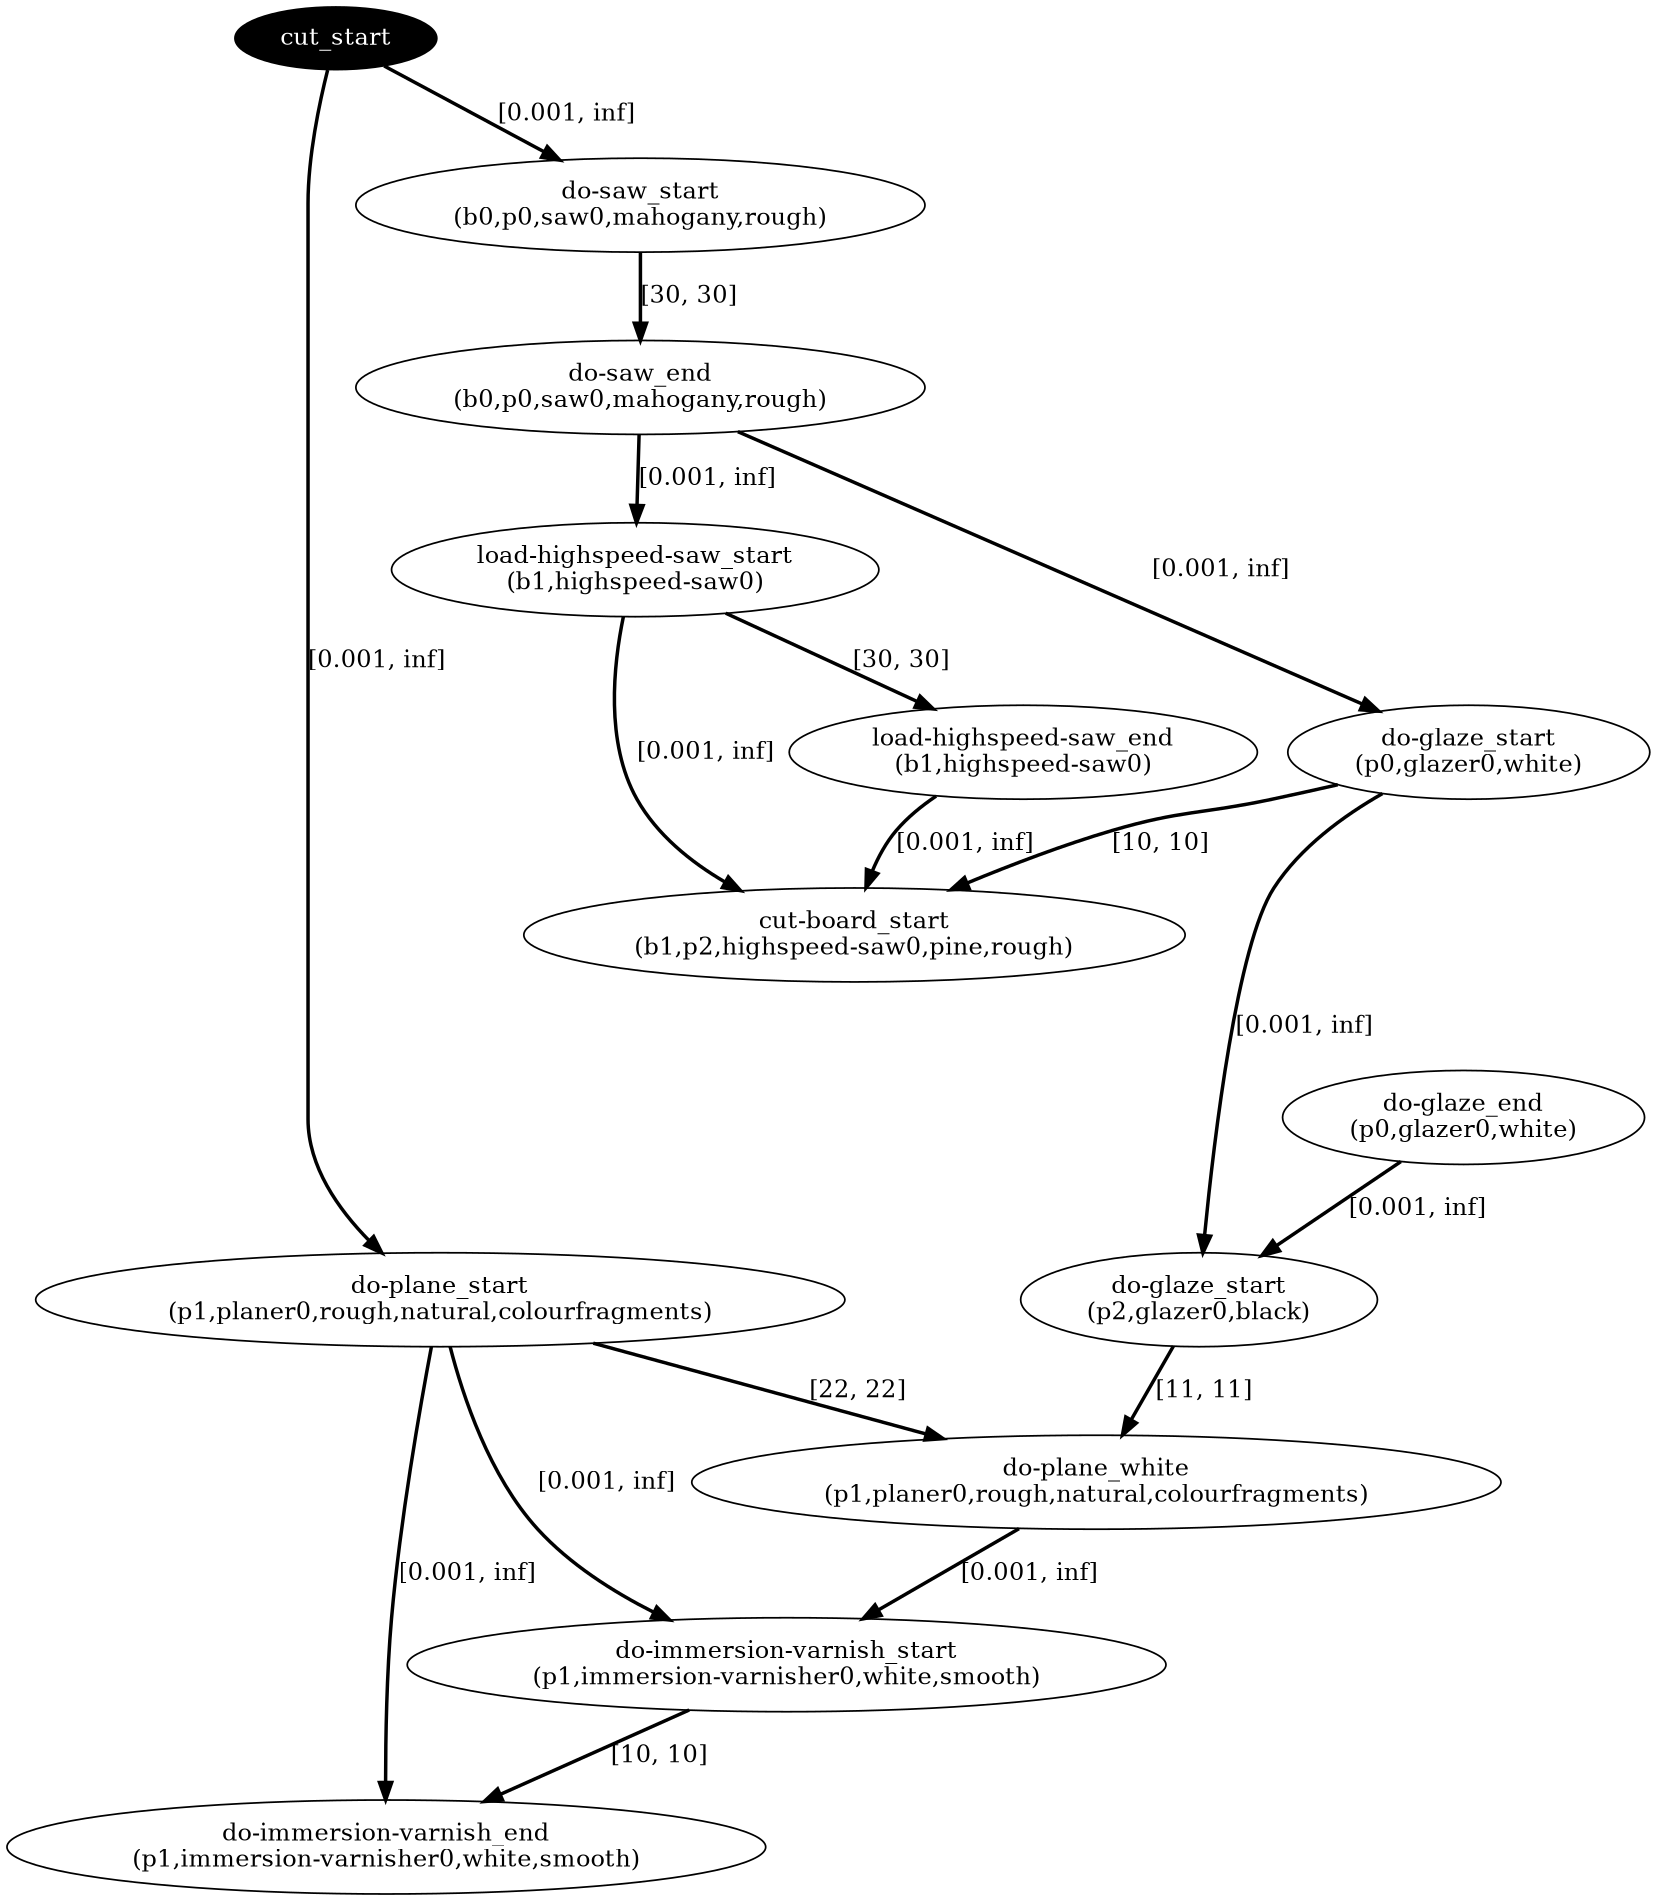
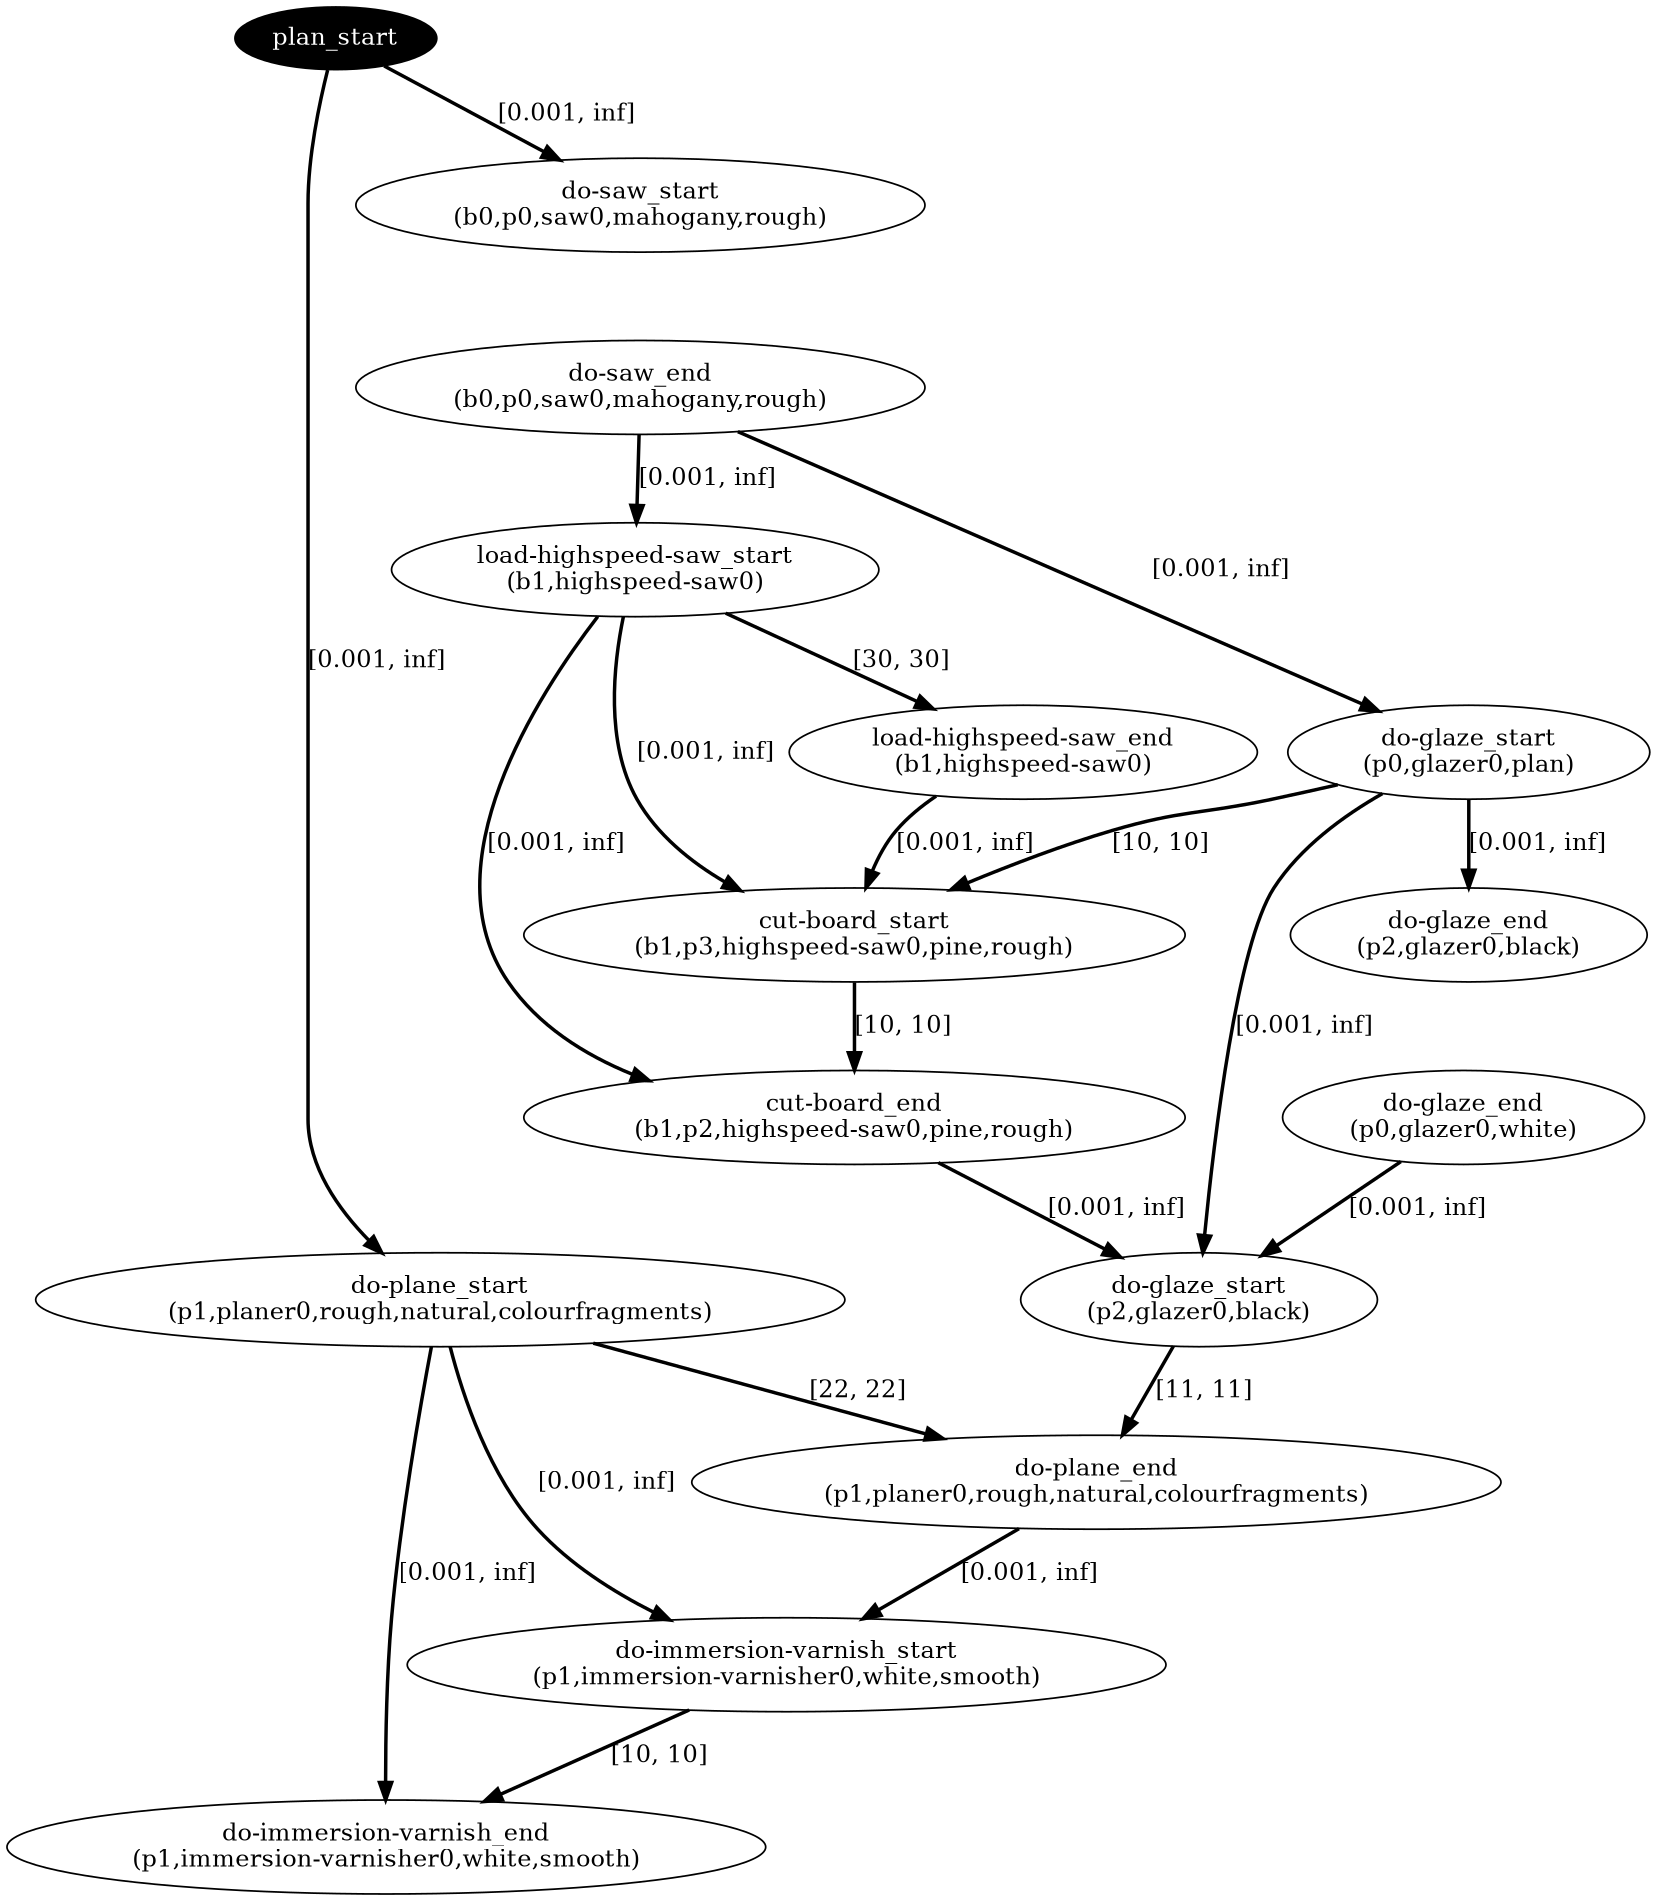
node "cut_start": label "cut_start" -> "plan_start"
edge "do-saw_start (b0,p0,saw0,mahogany,rough)" -> "do-saw_end (b0,p0,saw0,mahogany,rough)": removed, label "[30, 30]"
node "do-glaze_start (p0,glazer0,white)": label "do-glaze_start (p0,glazer0,white)" -> "do-glaze_start (p0,glazer0,plan)"
node "cut-board_start (b1,p2,highspeed-saw0,pine,rough)": label "cut-board_start (b1,p2,highspeed-saw0,pine,rough)" -> "cut-board_start (b1,p3,highspeed-saw0,pine,rough)"
node "do-glaze_end (p2,glazer0,black)": added
node "cut-board_end (b1,p2,highspeed-saw0,pine,rough)": added
node "do-plane_white (p1,planer0,rough,natural,colourfragments)": label "do-plane_white (p1,planer0,rough,natural,colourfragments)" -> "do-plane_end (p1,planer0,rough,natural,colourfragments)"
